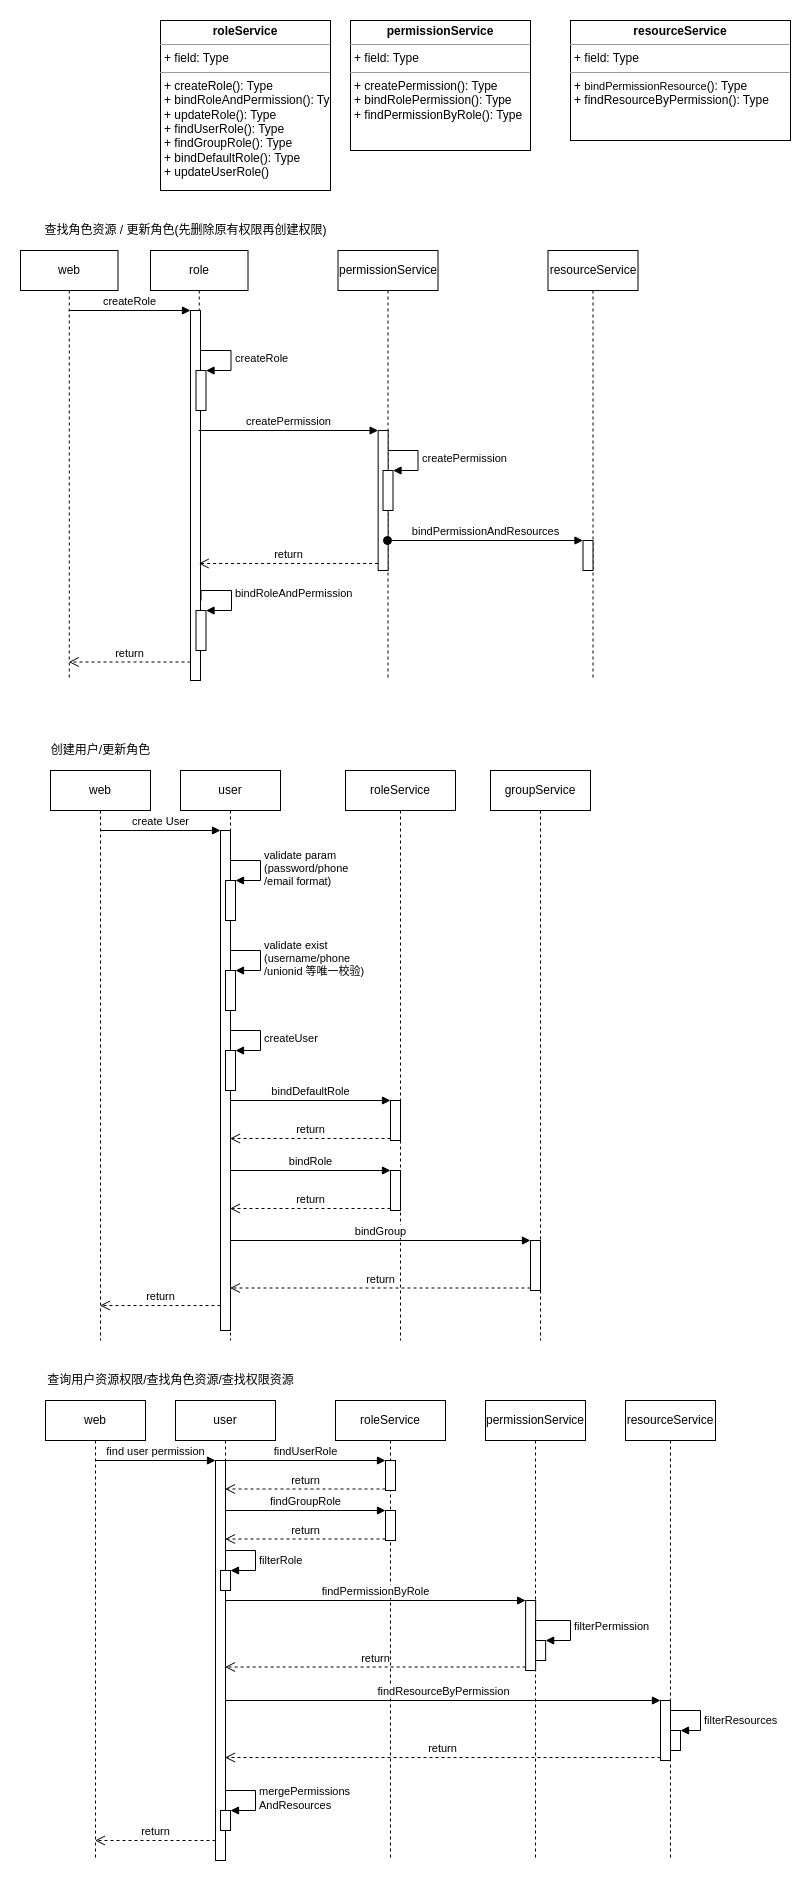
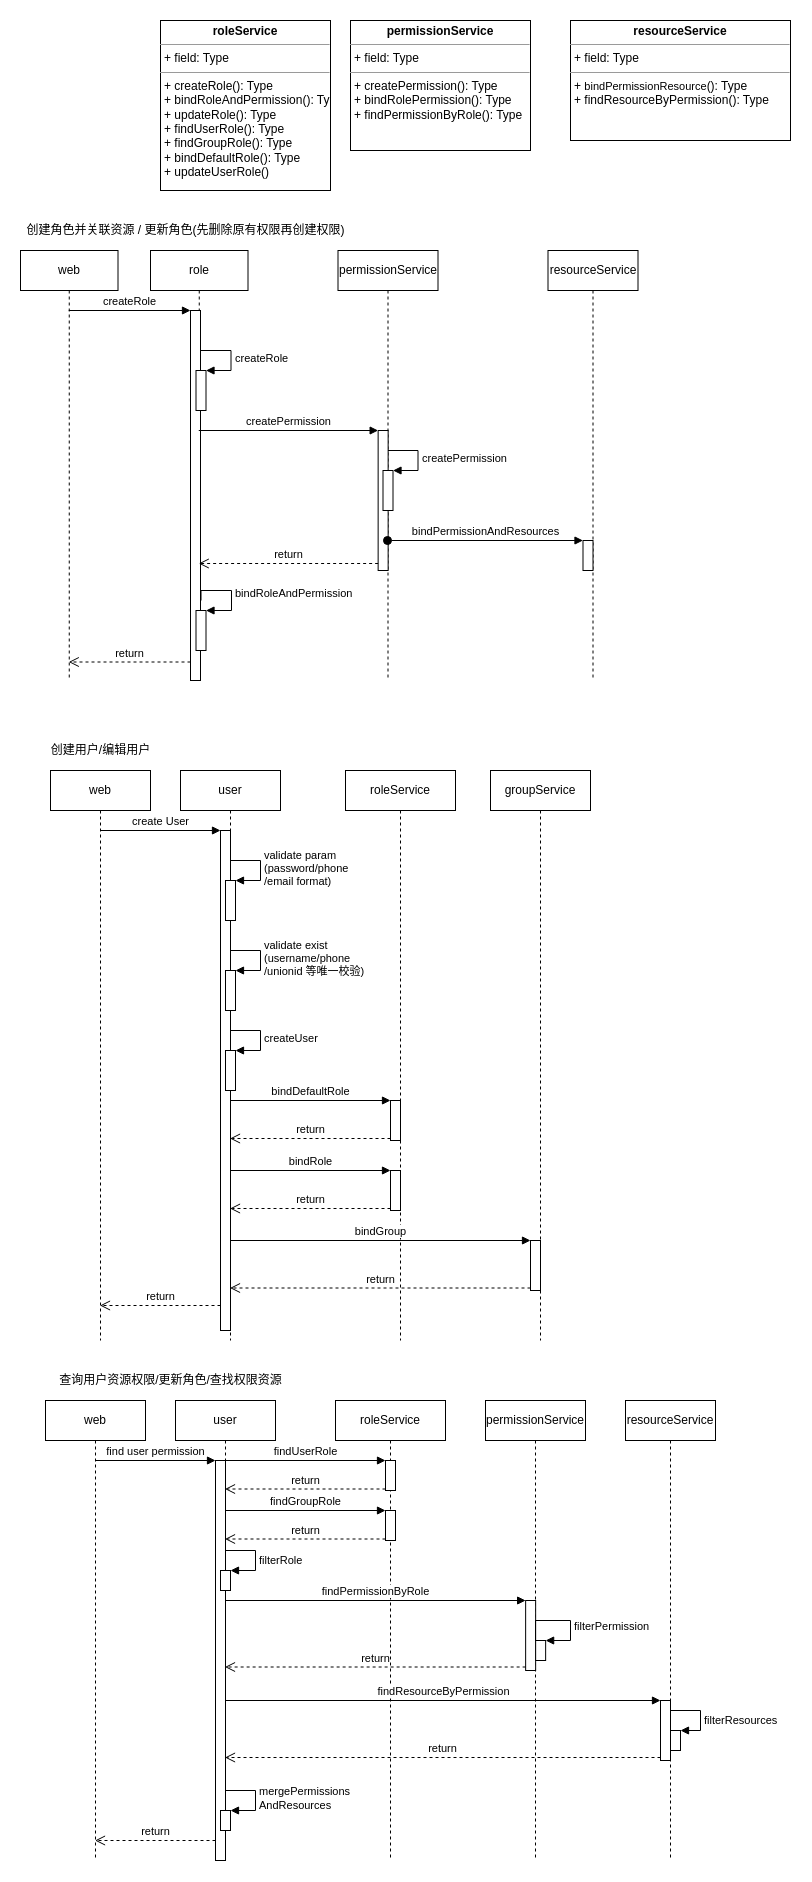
node "查找角色资源 / 更新角色(先删除原有权限再创建权限)": label "查找角色资源 / 更新角色(先删除原有权限再创建权限)" -> "创建角色并关联资源 / 更新角色(先删除原有权限再创建权限)"
node "创建用户/更新角色": label "创建用户/更新角色" -> "创建用户/编辑用户"
node "查询用户资源权限/查找角色资源/查找权限资源": label "查询用户资源权限/查找角色资源/查找权限资源" -> "查询用户资源权限/更新角色/查找权限资源"
